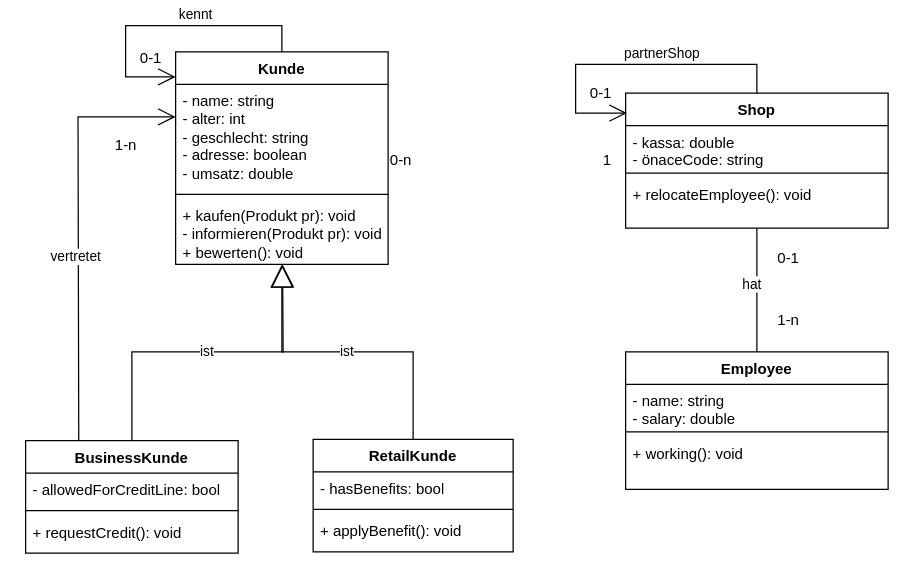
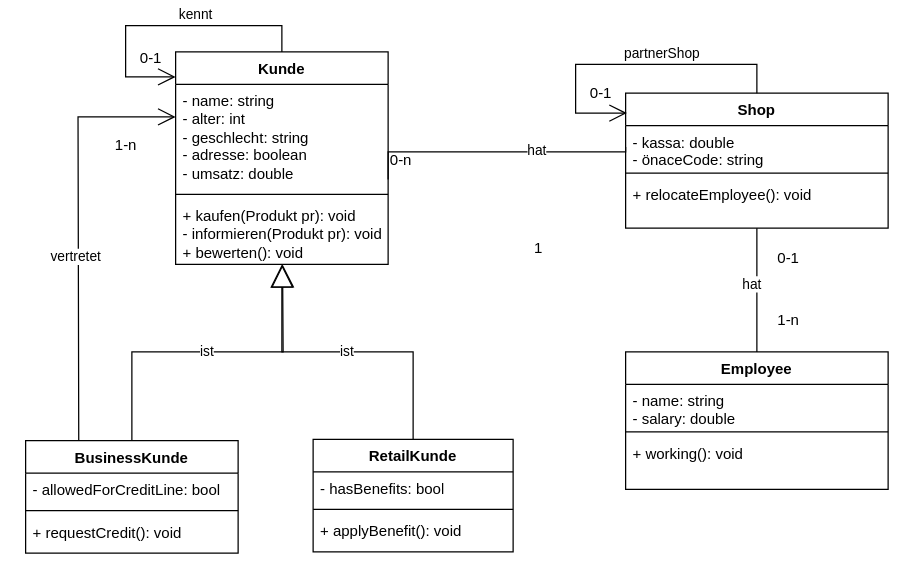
edge "- kassa: double - önaceCode: string" -- "0-n": added, label "hat"
node "1": moved (607, 161) -> (538, 248)
